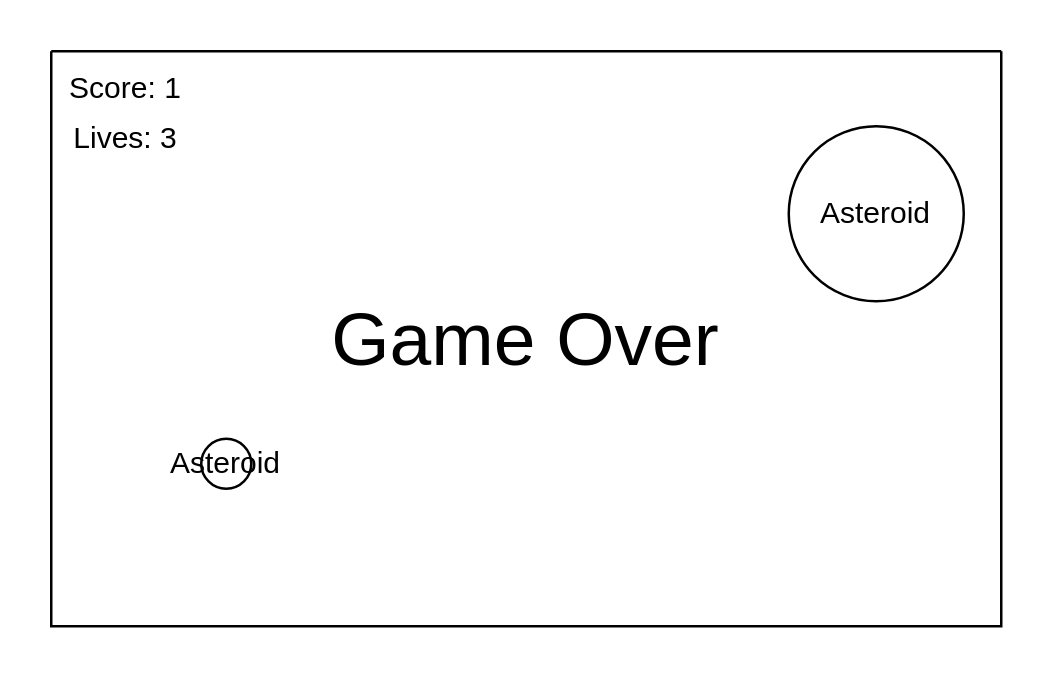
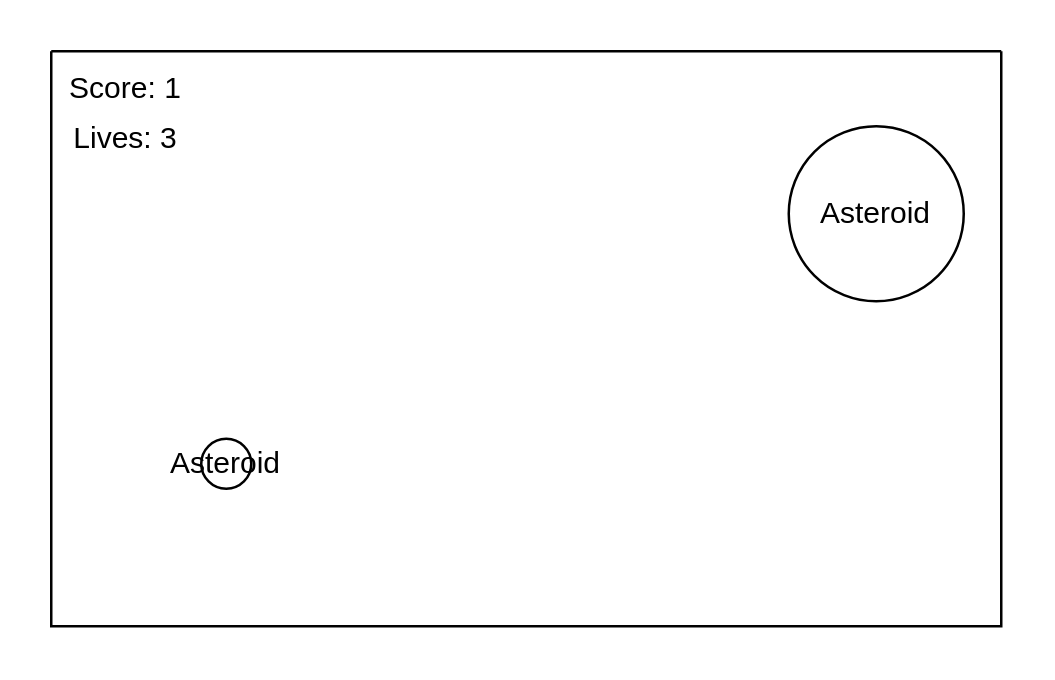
node "Game Over": removed
